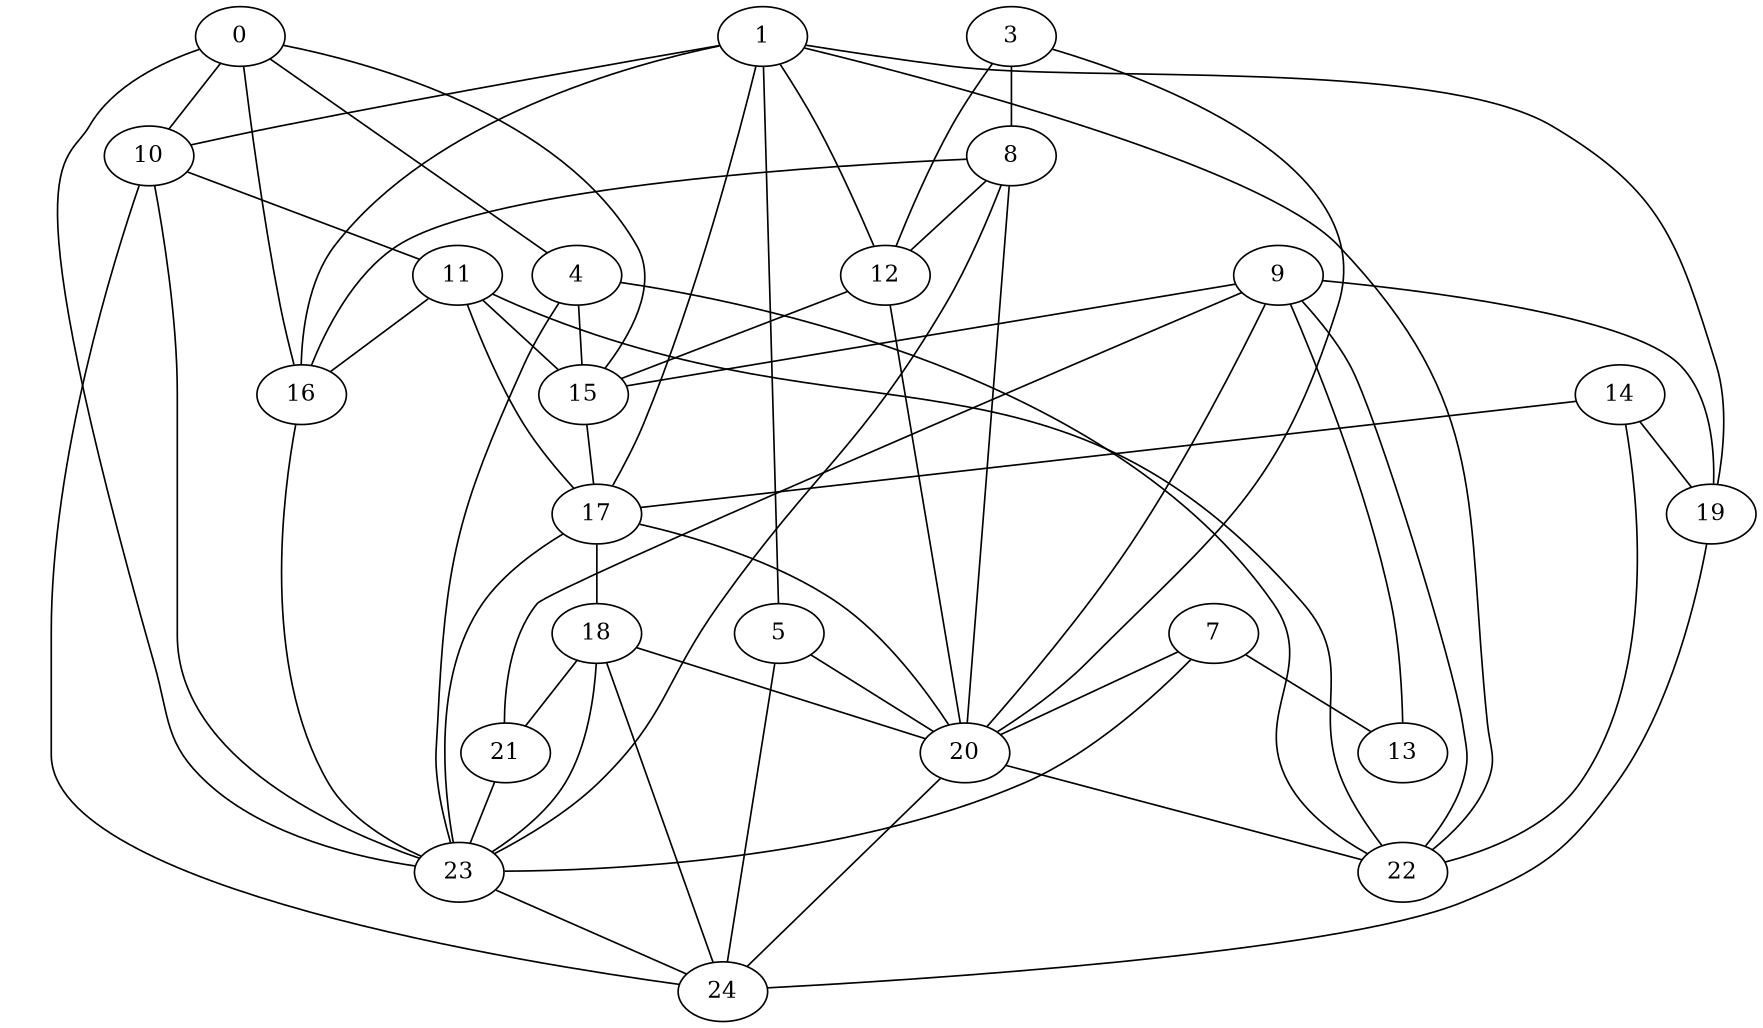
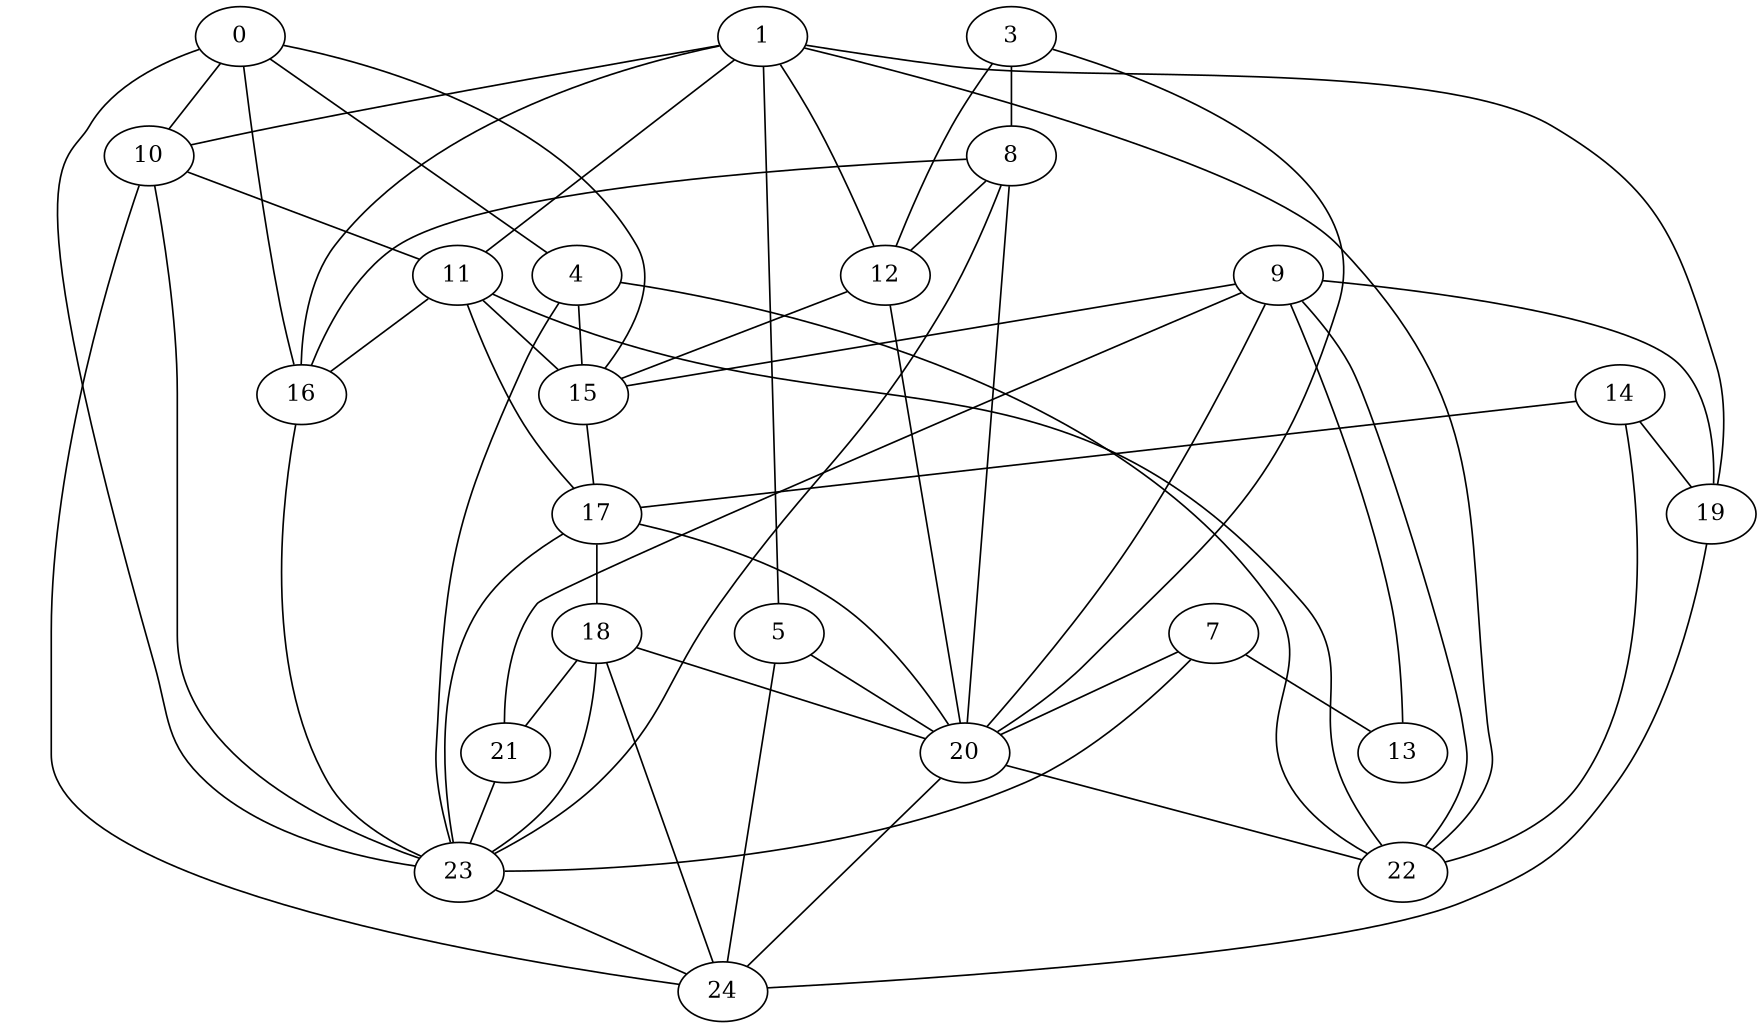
edge "1" -- "17": now "1" -- "11"
